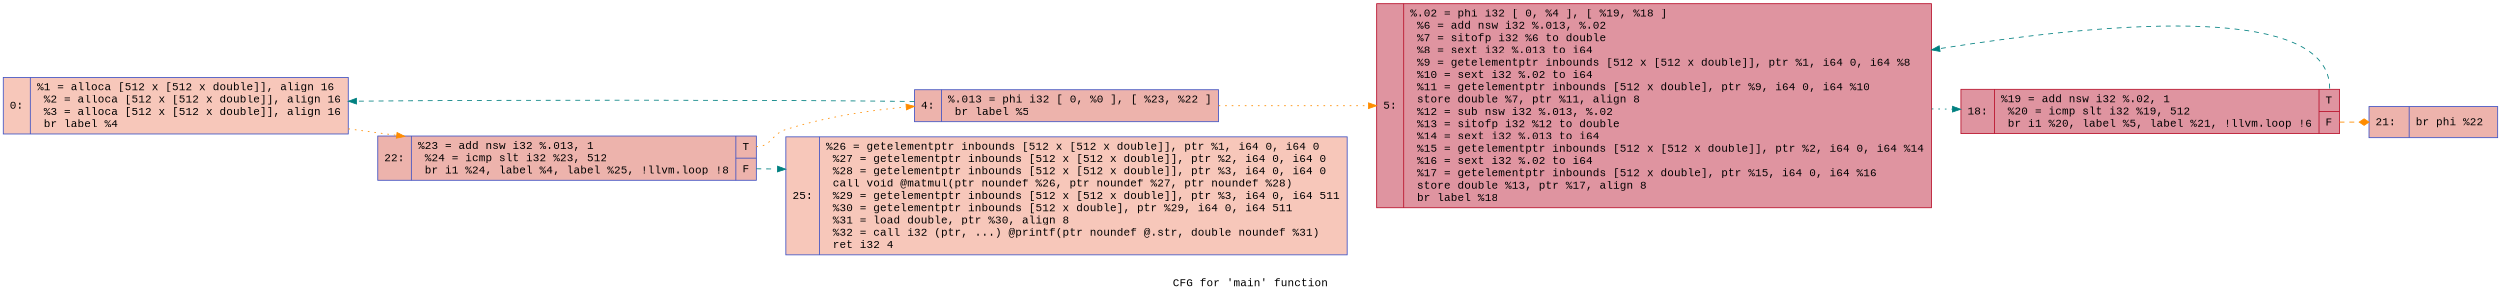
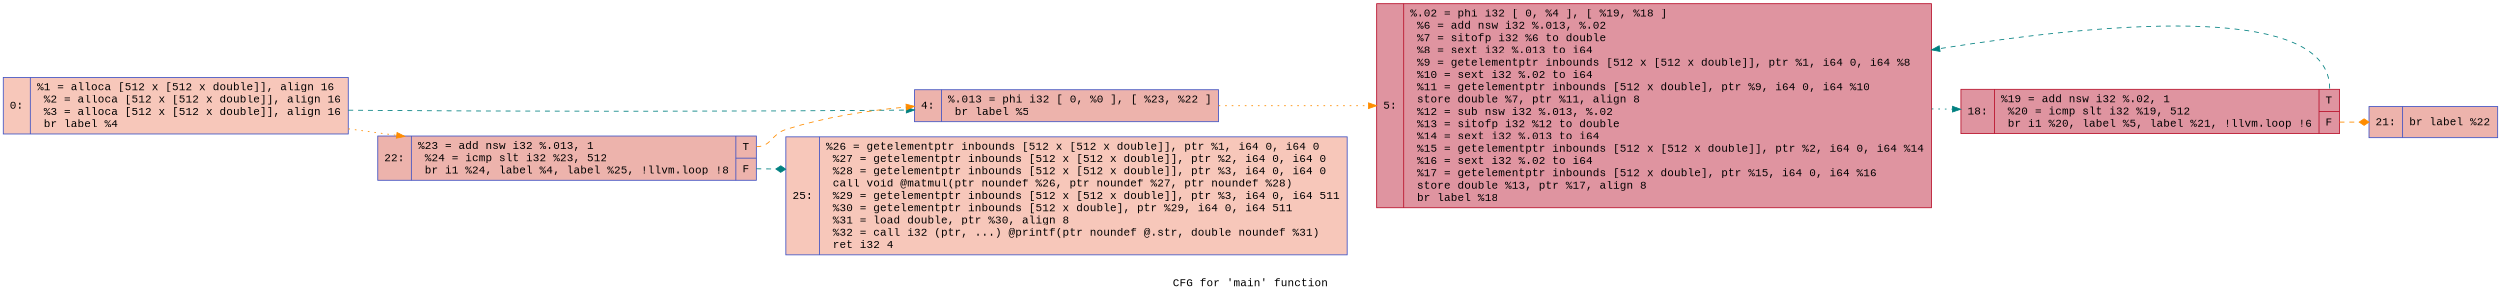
edge "4:" -> "0:": reversed
edge "22:" -> "4:": style dotted -> dashed
node "21:": text "br phi %22" -> "br label %22"
edge "22:" -> "25:": arrowhead normal -> diamond
